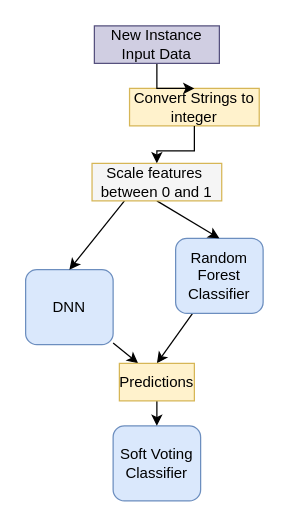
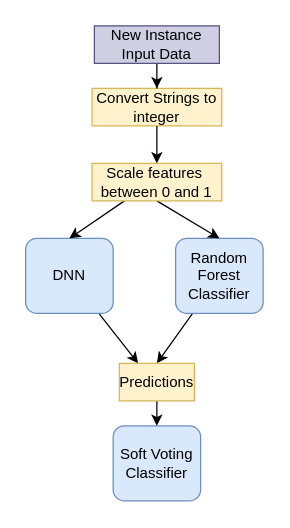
node "Convert Strings to integer": moved (194, 107) -> (157, 107)
node "Scale features between 0 and 1": fillcolor #f5f5f5 -> #fff2cc
node "DNN": moved (69, 307) -> (69, 276)
